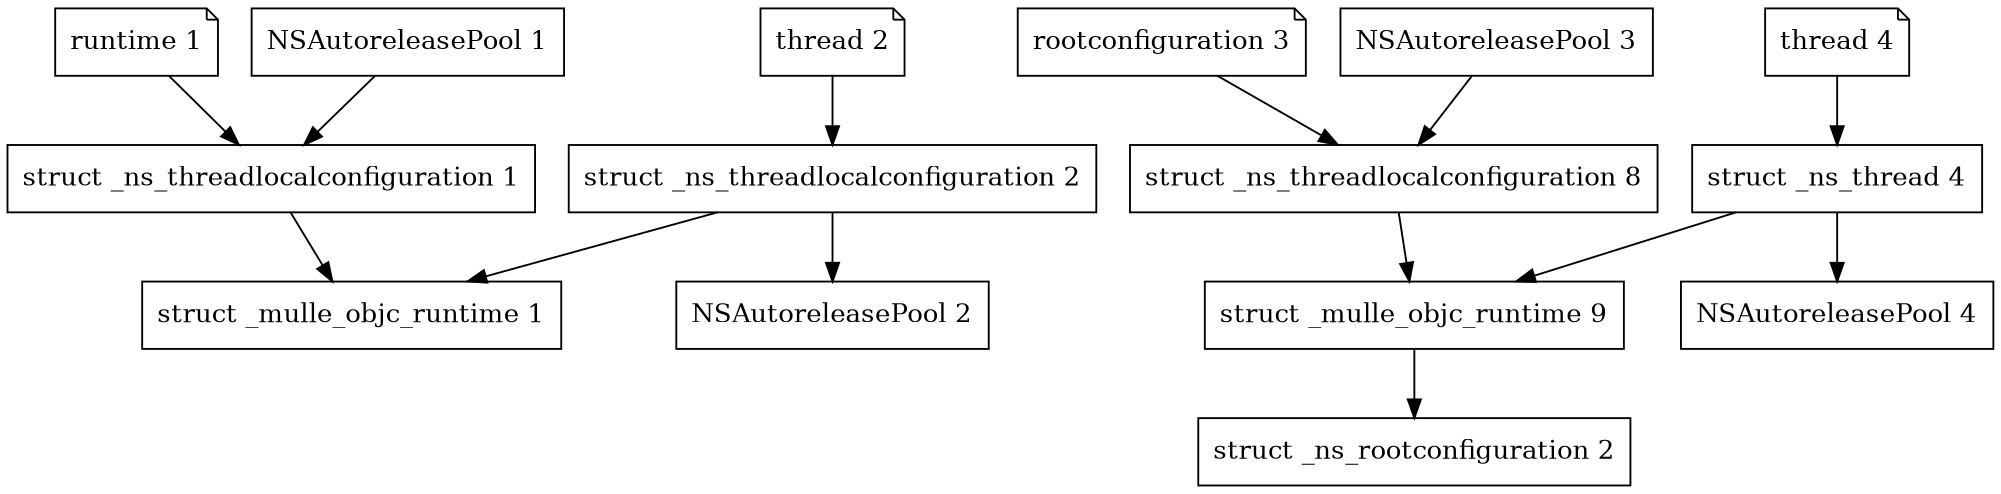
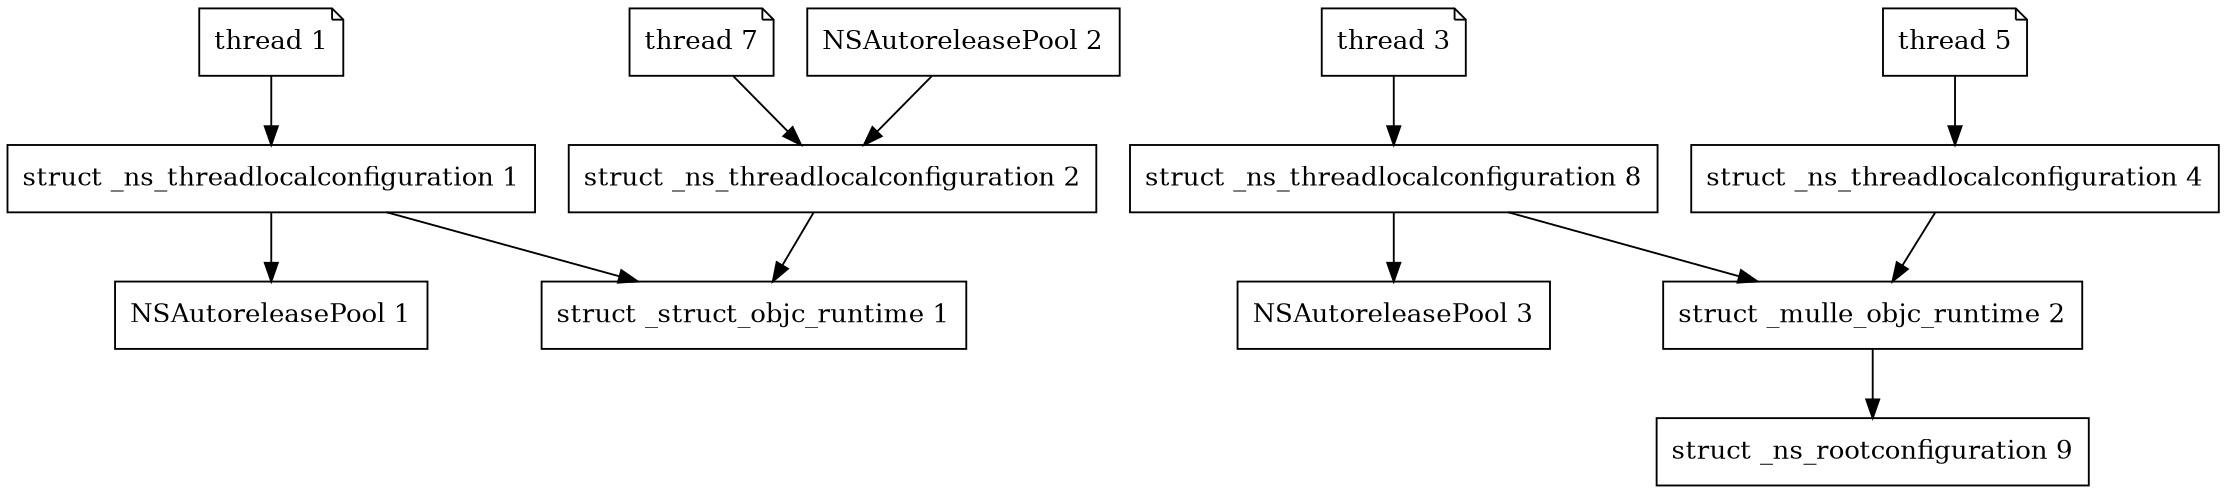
node "runtime 1": label "runtime 1" -> "thread 1"
node "thread 2": label "thread 2" -> "thread 7"
node "rootconfiguration 3": label "rootconfiguration 3" -> "thread 3"
node "thread 4": label "thread 4" -> "thread 5"
edge "NSAutoreleasePool 3" -> "struct _ns_threadlocalconfiguration 8": reversed
edge "NSAutoreleasePool 1" -> "struct _ns_threadlocalconfiguration 1": reversed
node "struct _ns_thread 4": label "struct _ns_thread 4" -> "struct _ns_threadlocalconfiguration 4"
edge "struct _ns_threadlocalconfiguration 2" -> "NSAutoreleasePool 2": reversed
node "struct _mulle_objc_runtime 1": label "struct _mulle_objc_runtime 1" -> "struct _struct_objc_runtime 1"
node "struct _mulle_objc_runtime 9": label "struct _mulle_objc_runtime 9" -> "struct _mulle_objc_runtime 2"
node "NSAutoreleasePool 4": removed
node "struct _ns_rootconfiguration 2": label "struct _ns_rootconfiguration 2" -> "struct _ns_rootconfiguration 9"
